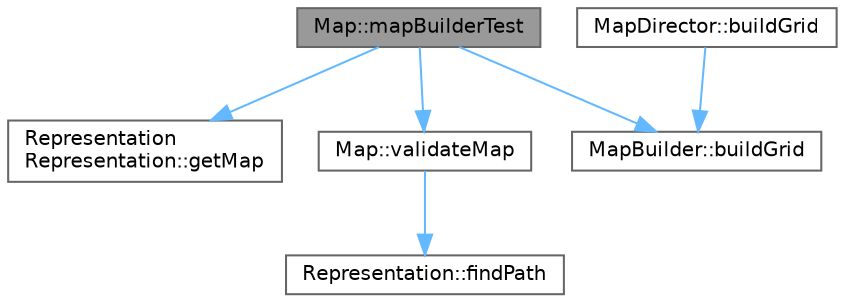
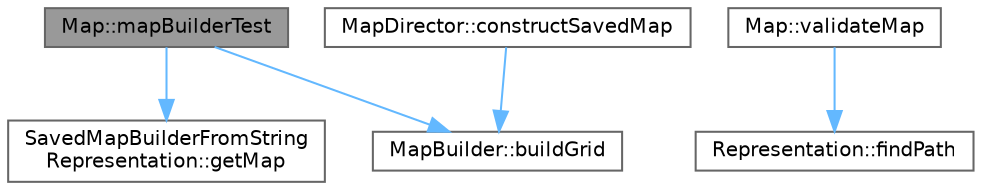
node "MapDirector::buildGrid": label "MapDirector::buildGrid" -> "MapDirector::constructSavedMap"
edge "Map::mapBuilderTest" -> "Map::validateMap": removed
node "Representation Representation::getMap": label "Representation Representation::getMap" -> "SavedMapBuilderFromString Representation::getMap"
